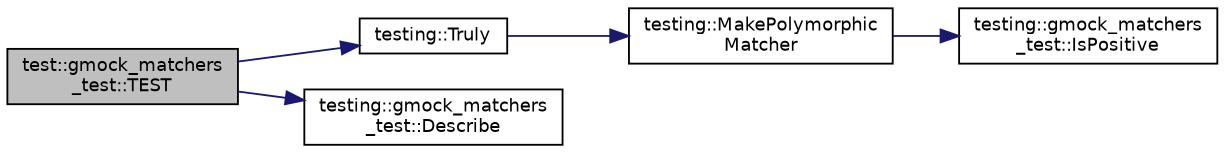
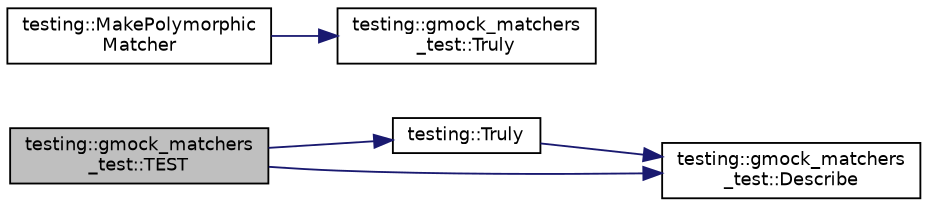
edge "testing::Truly" -> "testing::MakePolymorphic Matcher": now "testing::Truly" -> "testing::gmock_matchers _test::Describe"
node "testing::gmock_matchers _test::IsPositive": label "testing::gmock_matchers _test::IsPositive" -> "testing::gmock_matchers _test::Truly"
node "test::gmock_matchers _test::TEST": label "test::gmock_matchers _test::TEST" -> "testing::gmock_matchers _test::TEST"
